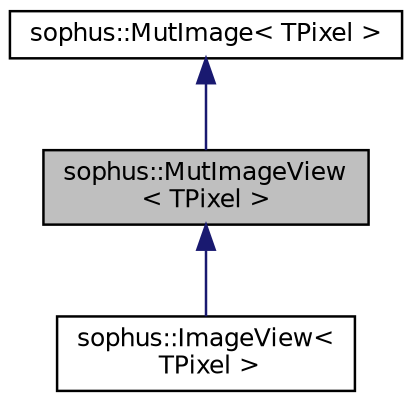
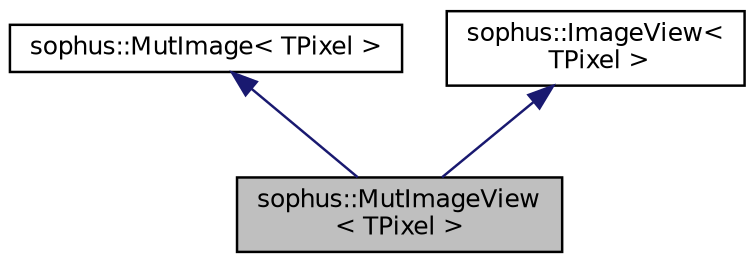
edge "sophus::ImageView< TPixel >" -> "sophus::MutImageView < TPixel >": reversed
